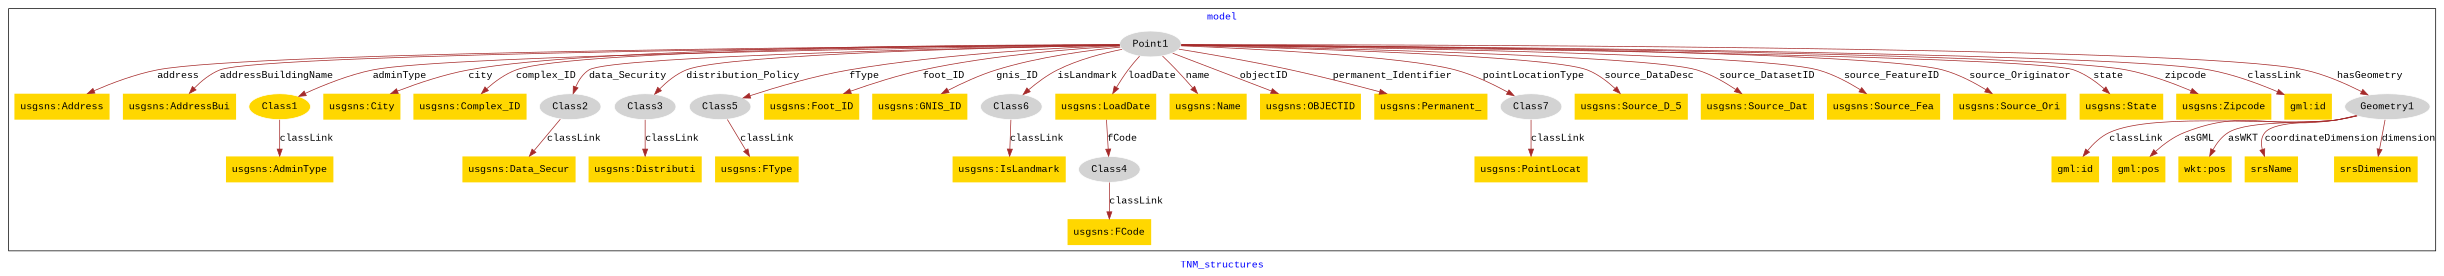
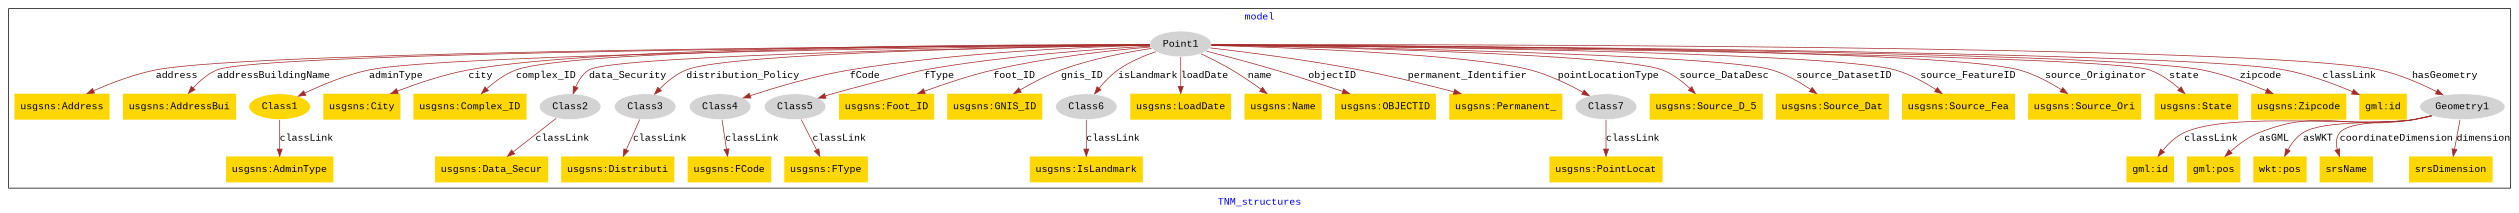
edge "usgsns:LoadDate" -> "Class4": now "Point1" -> "Class4"
